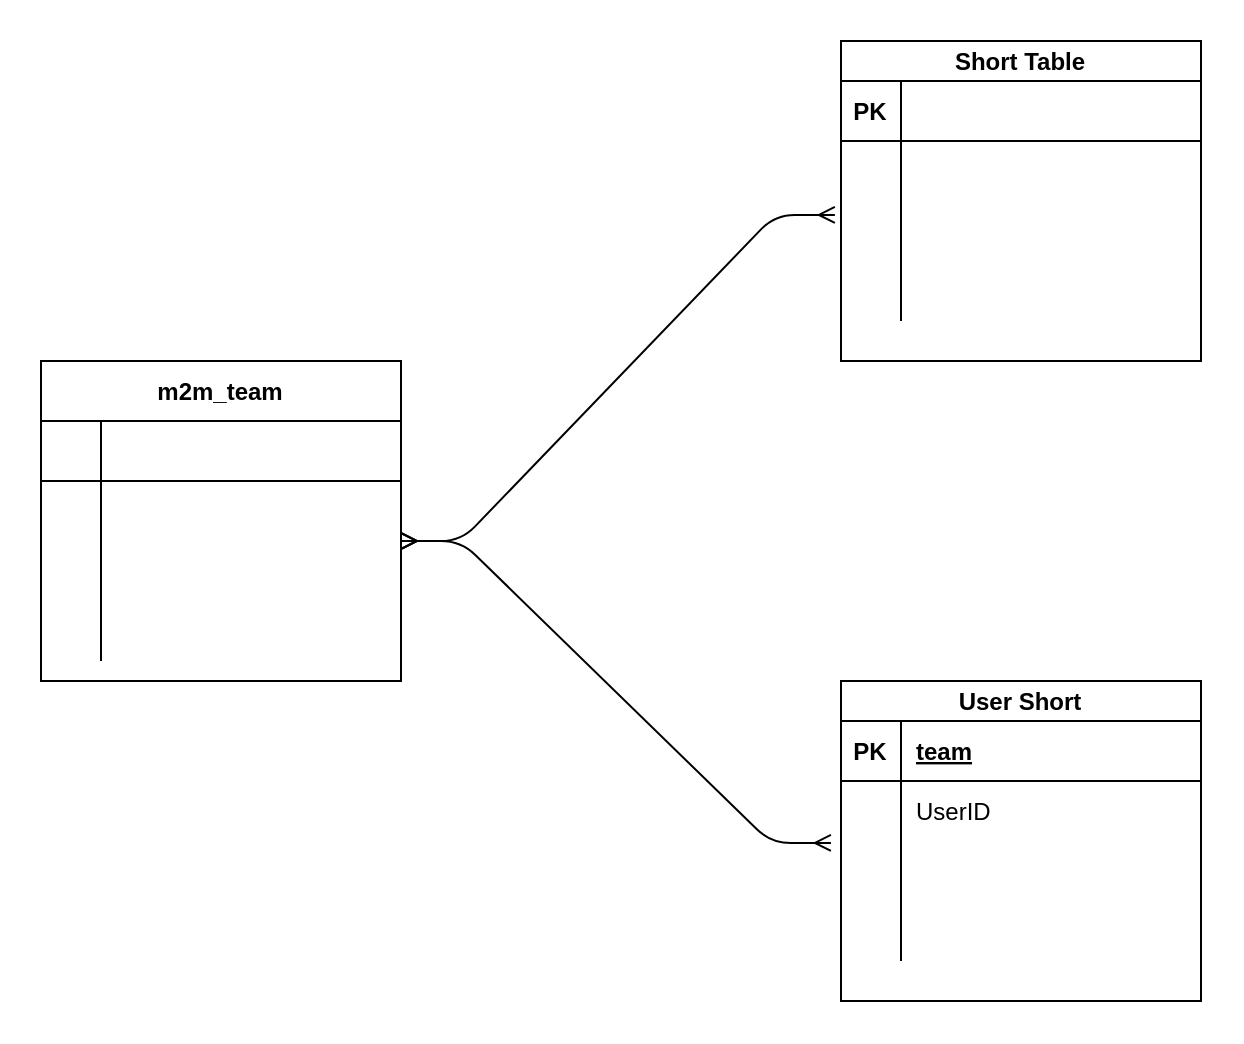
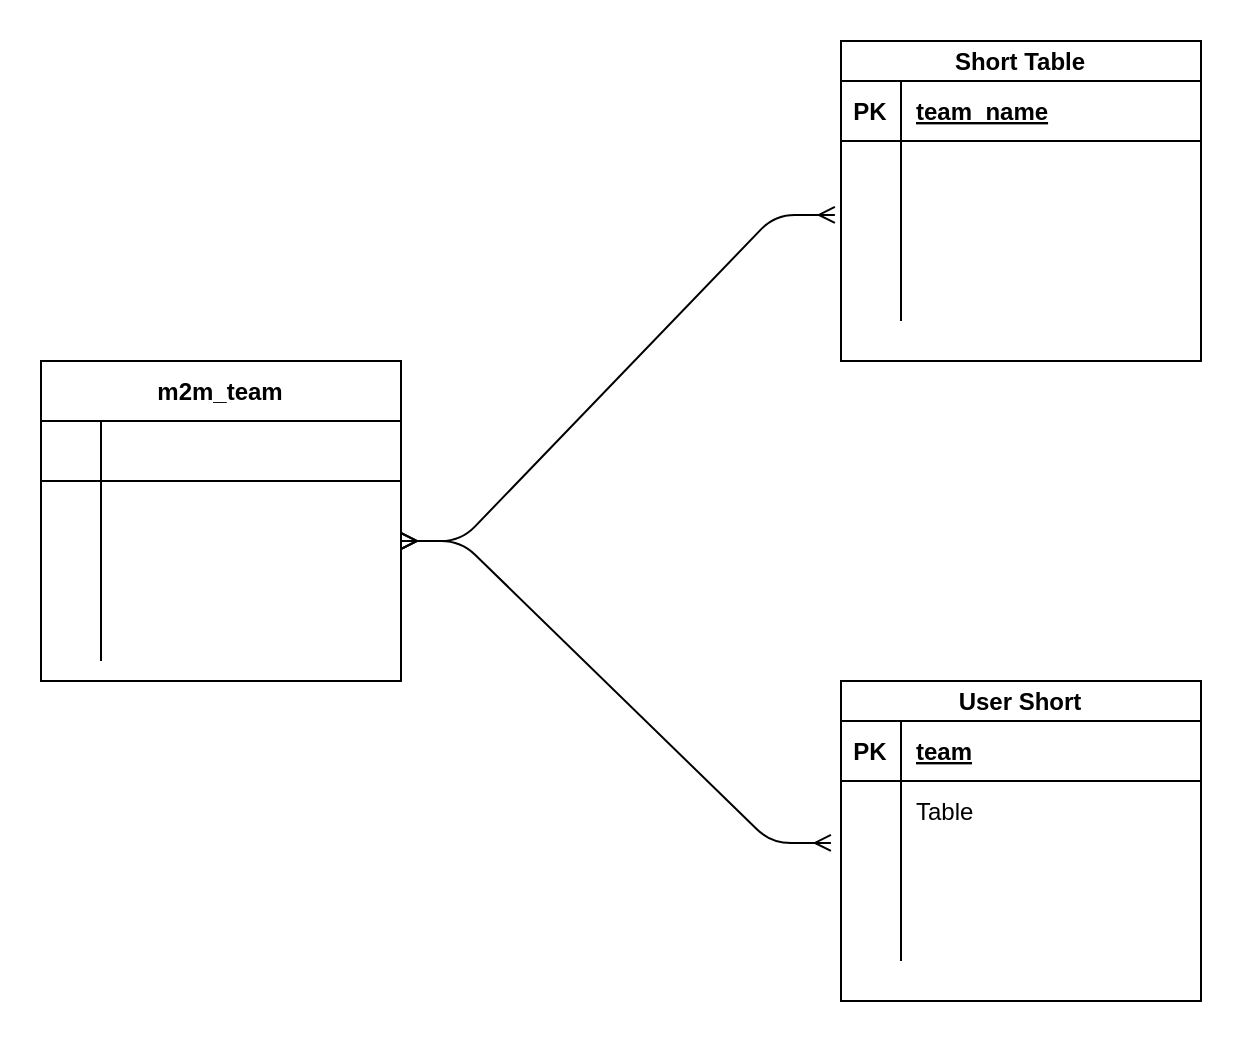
node "team_name": added
node "UserID": label "UserID" -> "Table"
